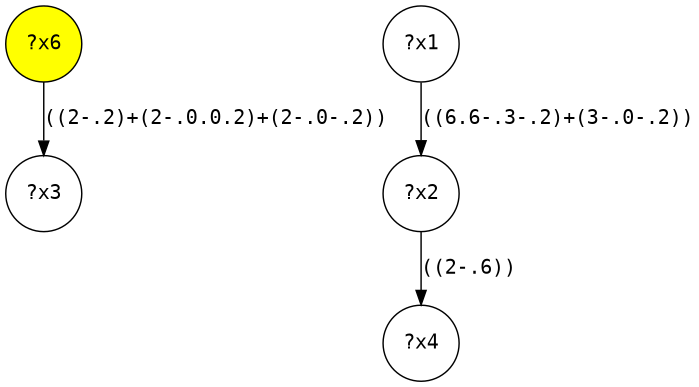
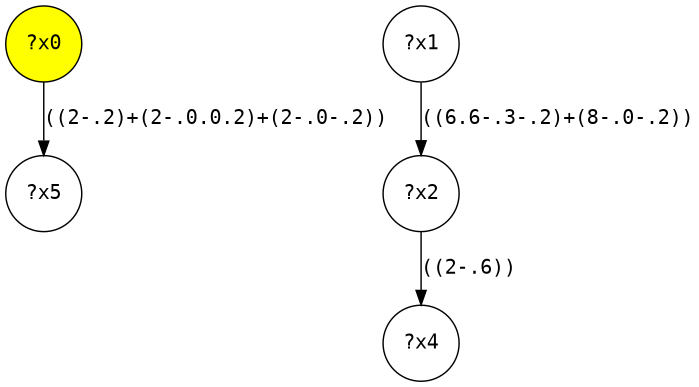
node "?x6": label "?x6" -> "?x0"
edge "?x1" -> "?x2": label "((6.6-.3-.2)+(3-.0-.2))" -> "((6.6-.3-.2)+(8-.0-.2))"
node "?x3": label "?x3" -> "?x5"
